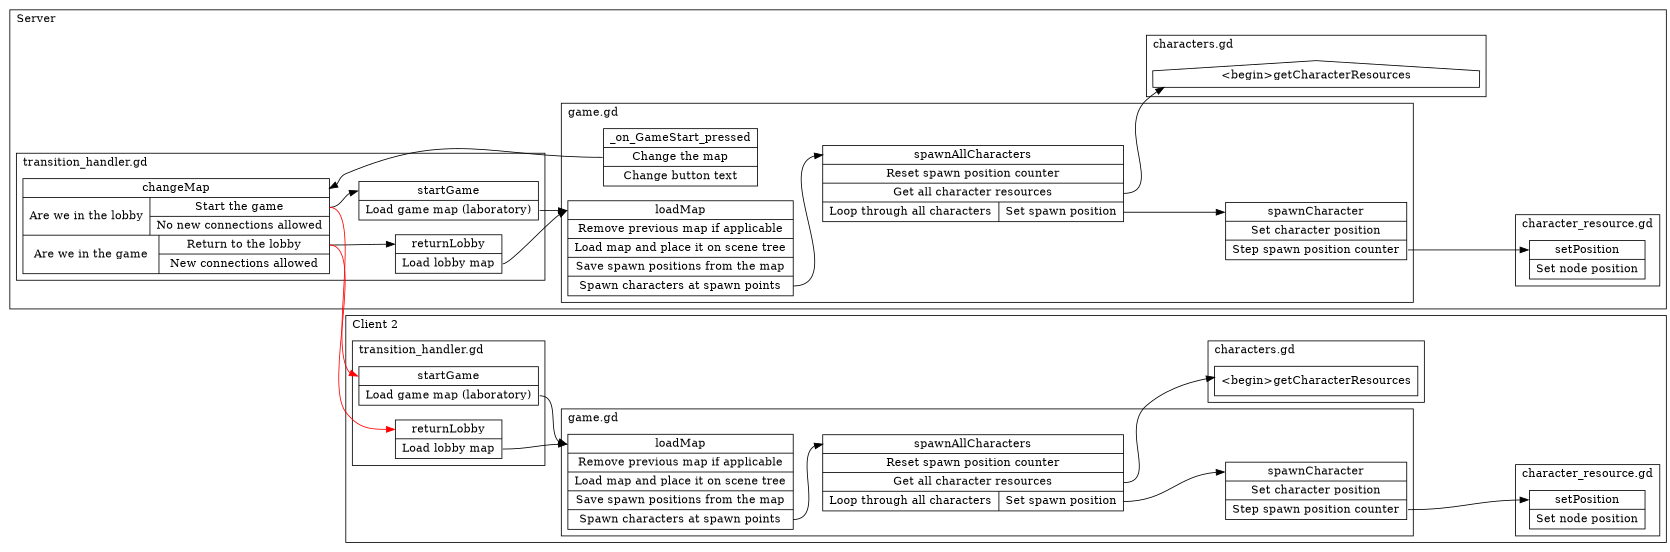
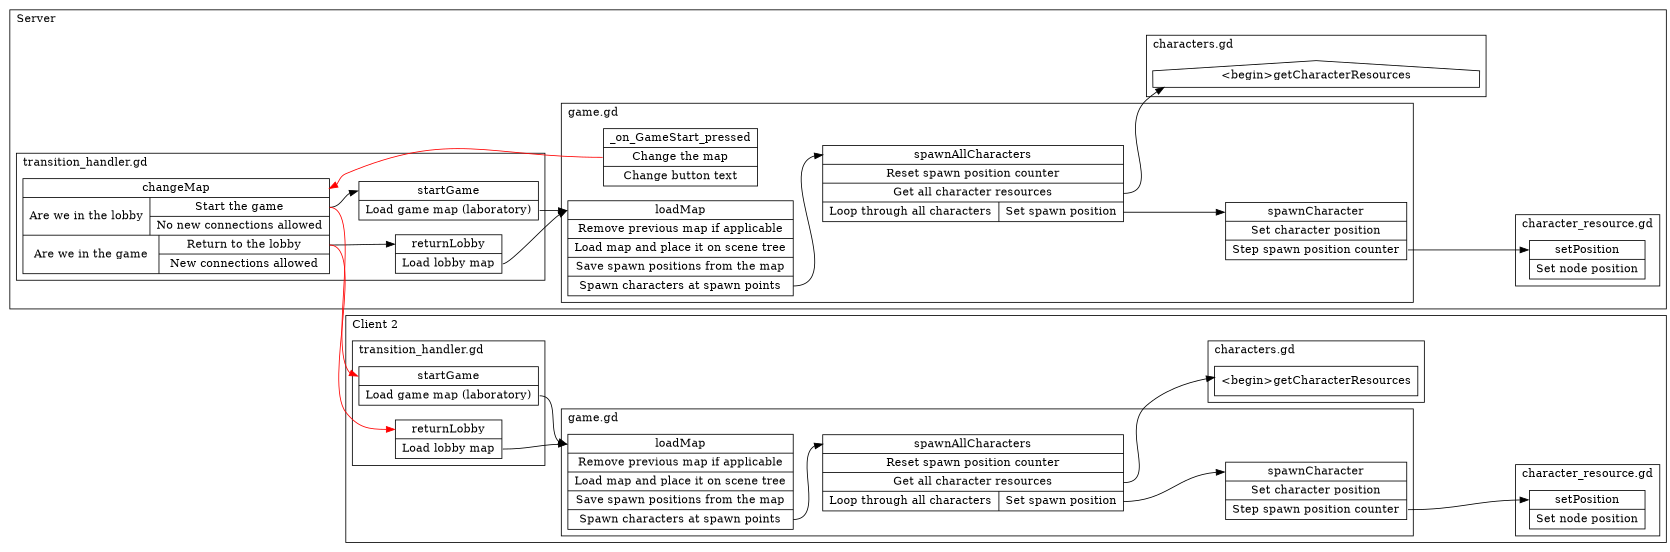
edge "_on_GameStart_pressed" -> "changeMap": color black -> red
